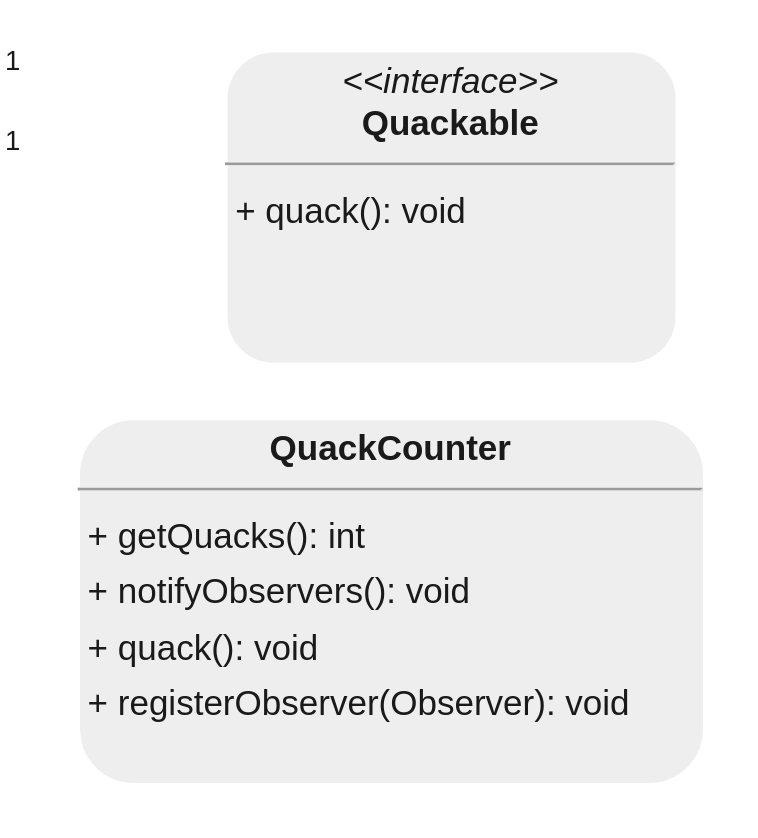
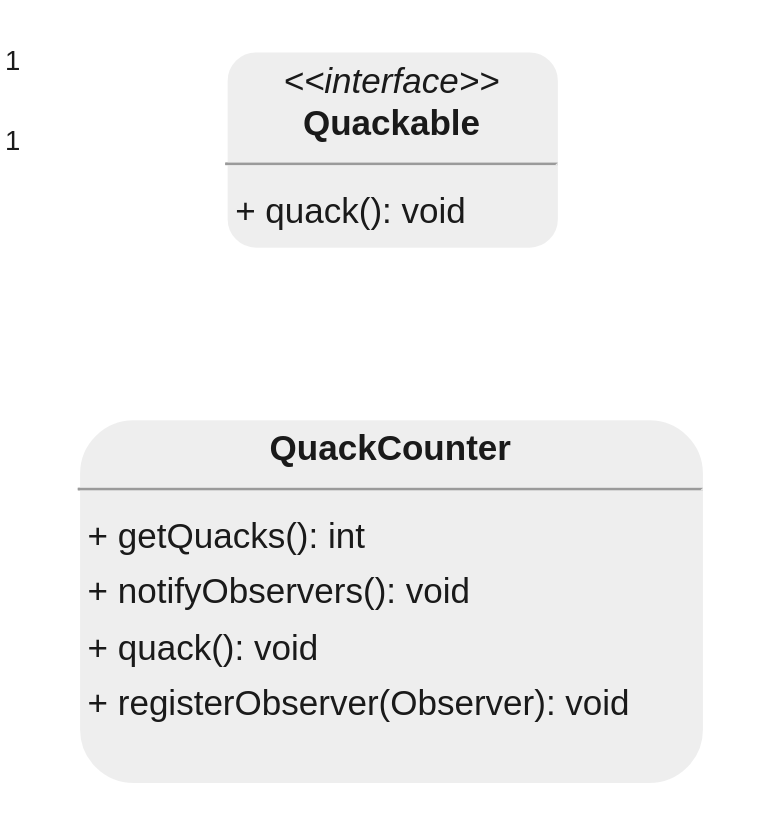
node "<<interface>> Quackable + quack(): void": size 450x313 -> 333x198
